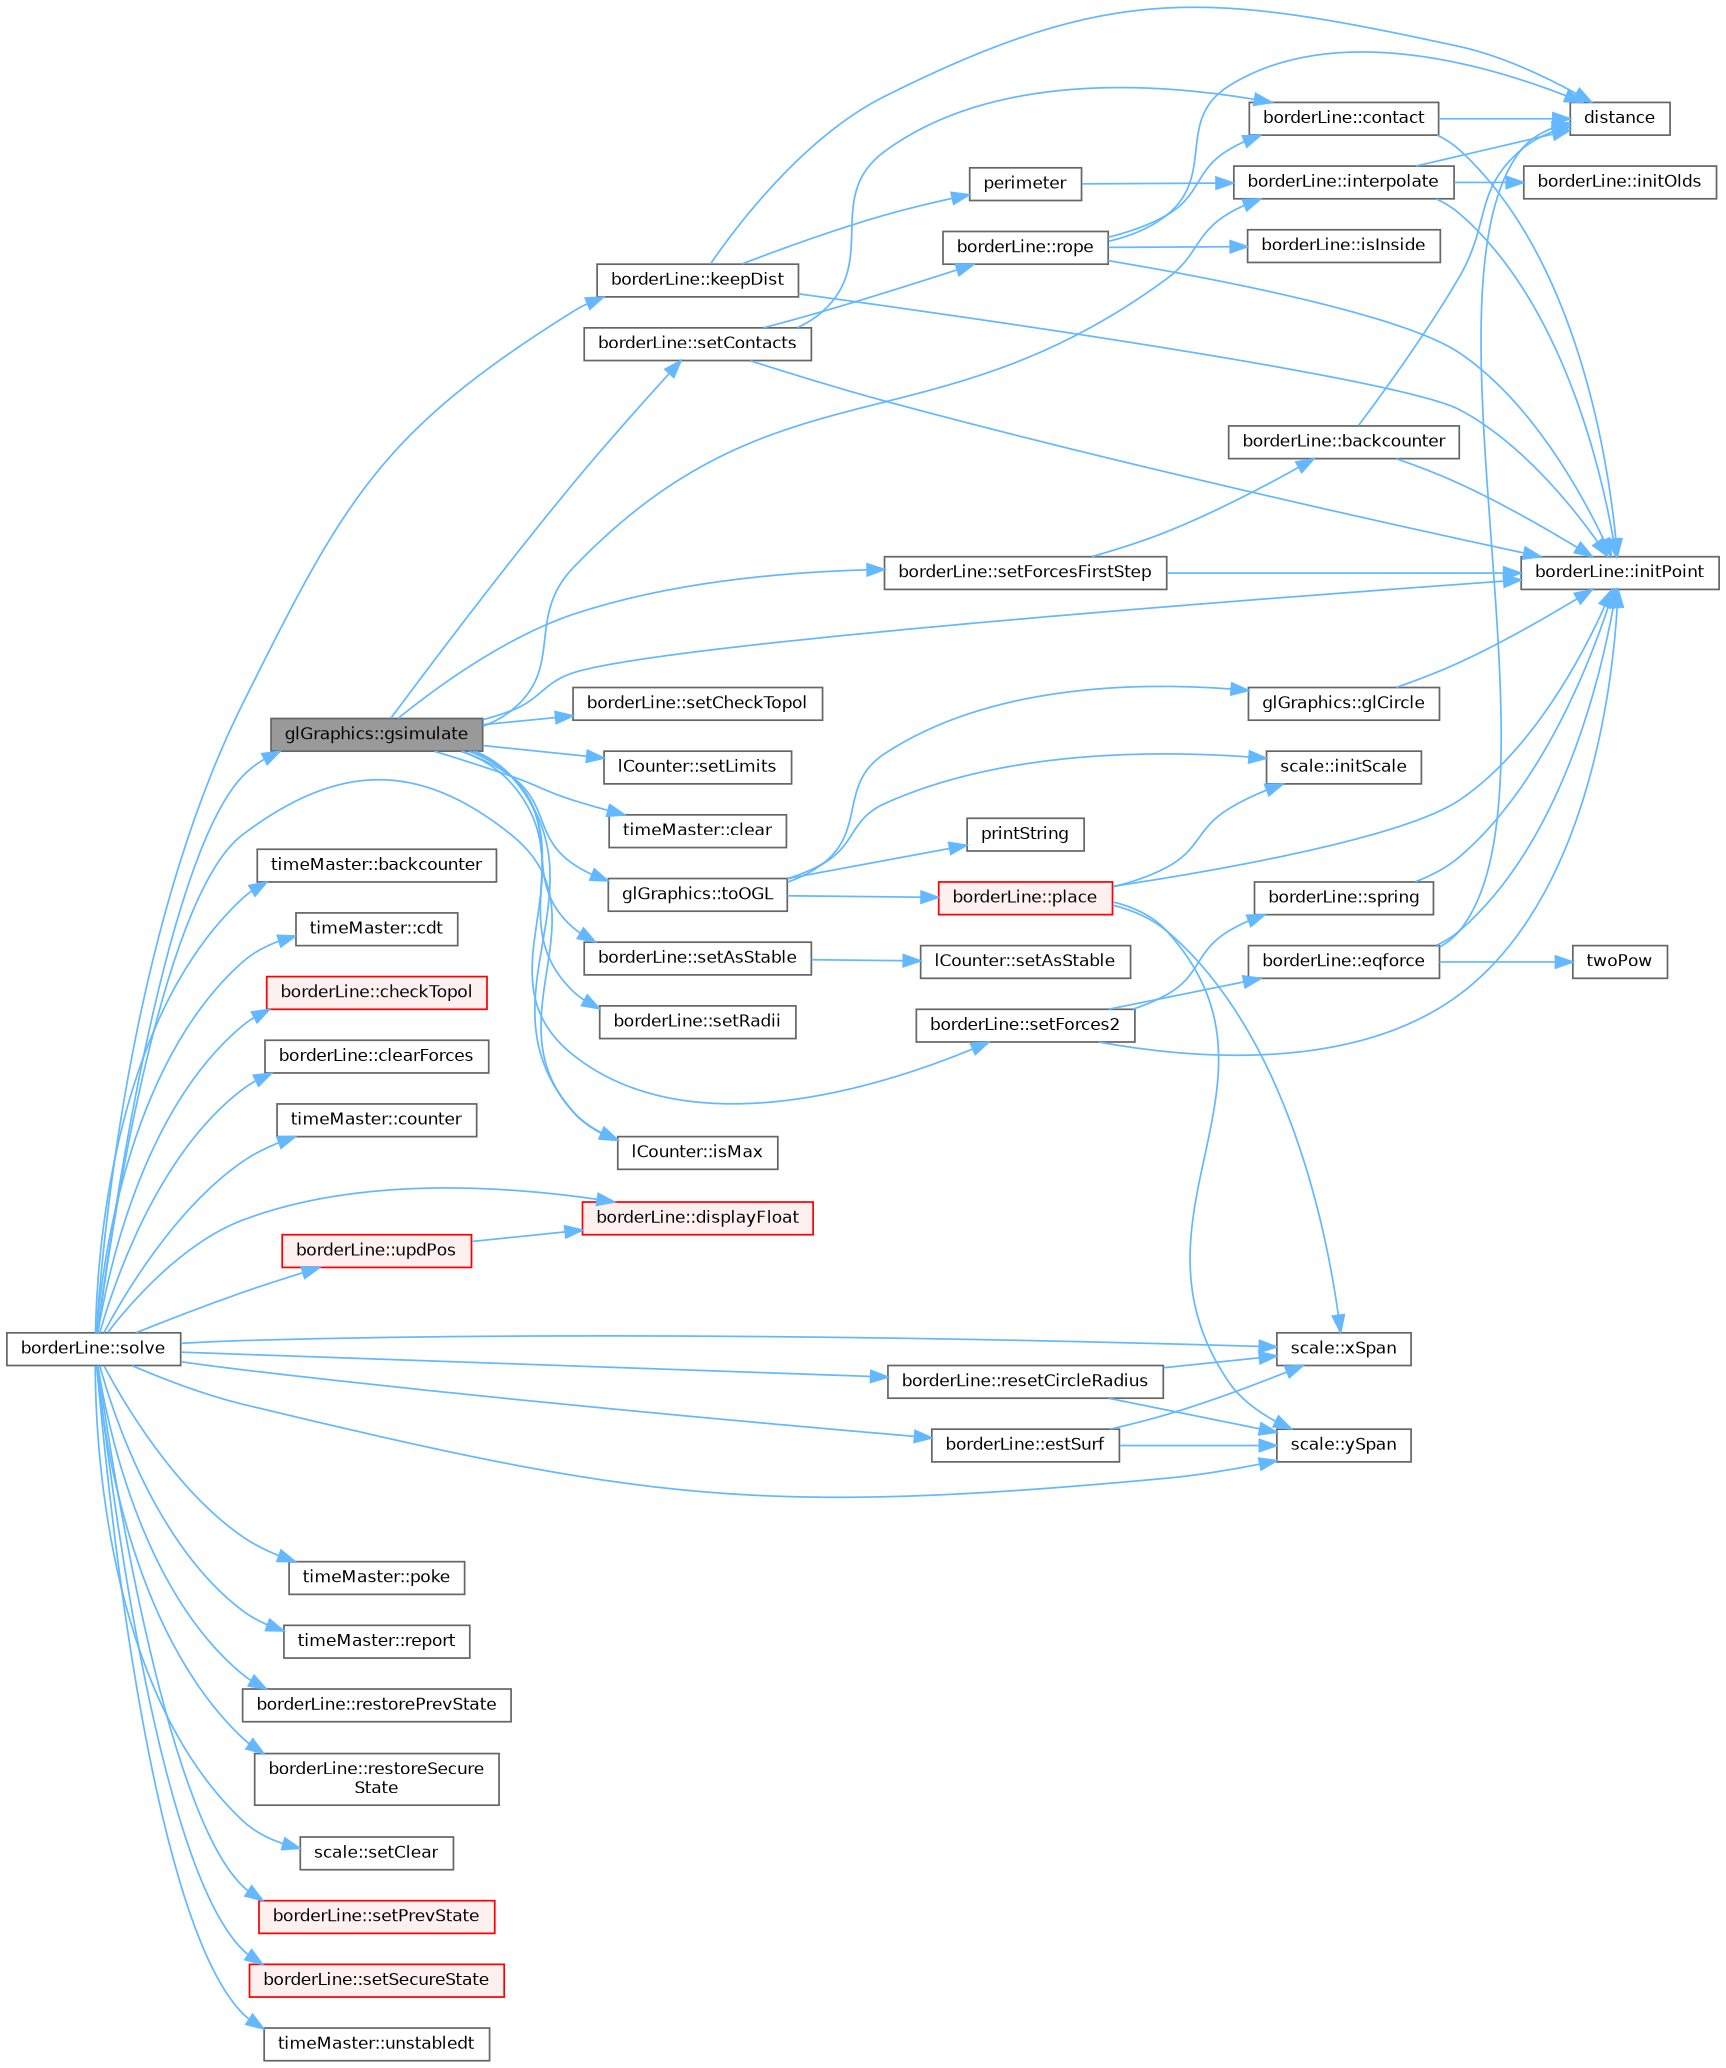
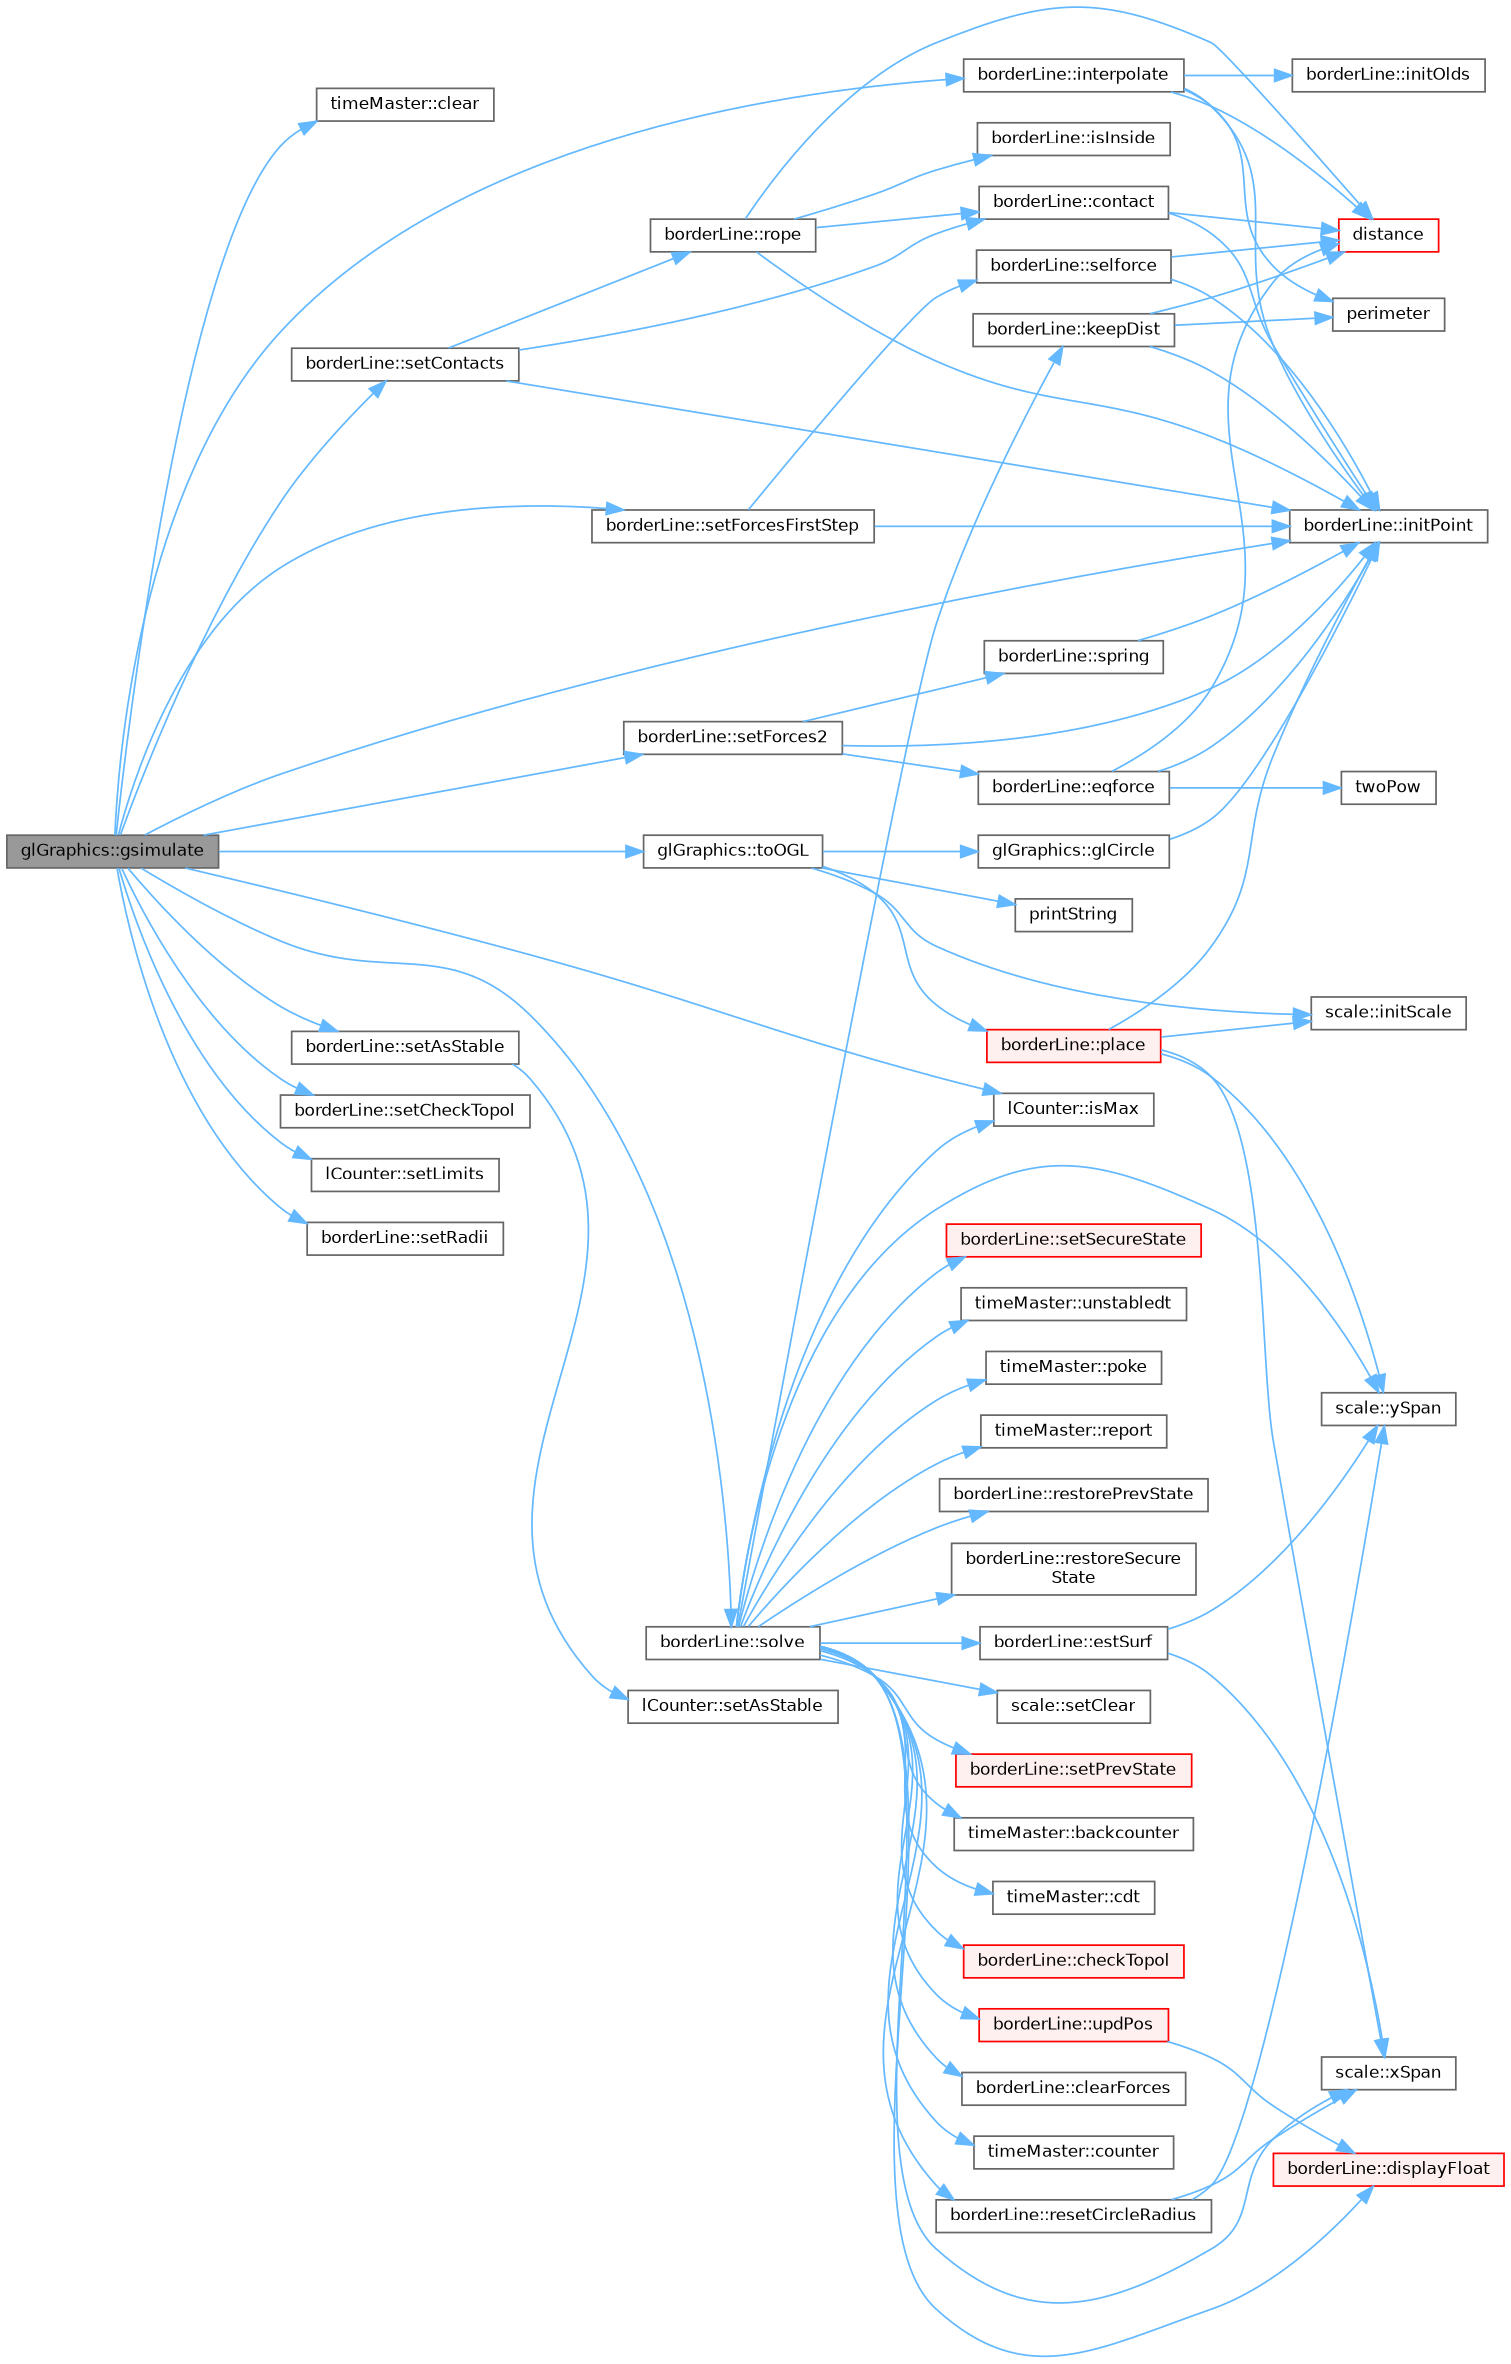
node "distance": color grey40 -> red
edge "perimeter" -> "borderLine::interpolate": reversed
node "borderLine::backcounter": label "borderLine::backcounter" -> "borderLine::selforce"
edge "borderLine::solve" -> "glGraphics::gsimulate": reversed
